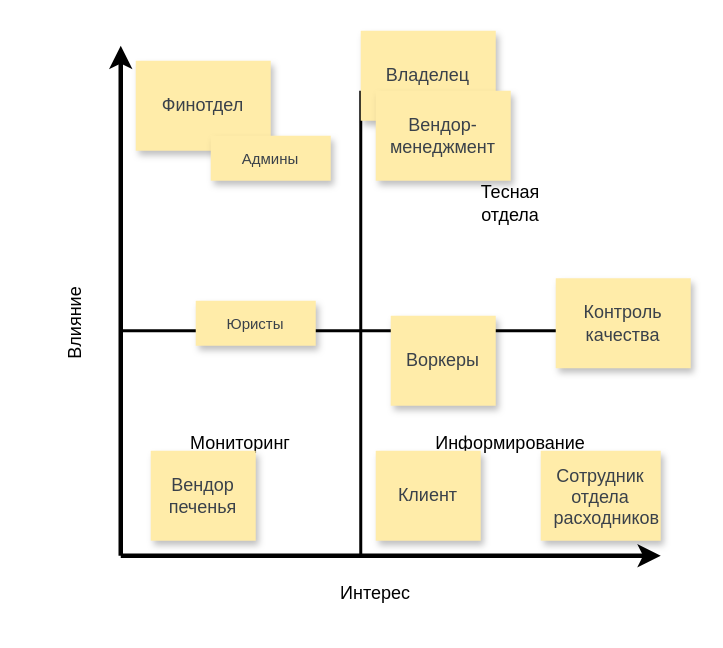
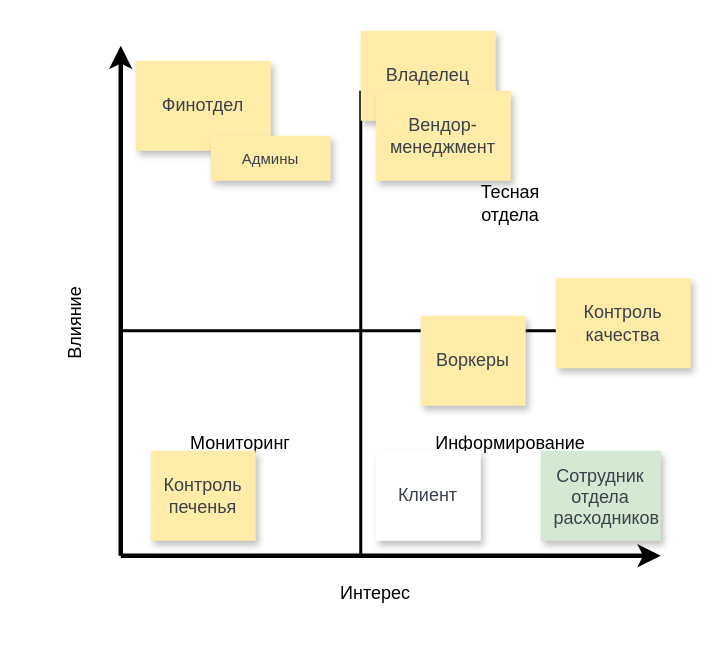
node "Юристы": removed
node "Воркеры": moved (443, 361) -> (473, 361)
node "Вендор печенья": label "Вендор печенья" -> "Контроль печенья"
node "Клиент": fillcolor #ffeca9 -> #ffffff
node "Сотрудник отдела расходников": fillcolor #ffeca9 -> #d5e8d4
